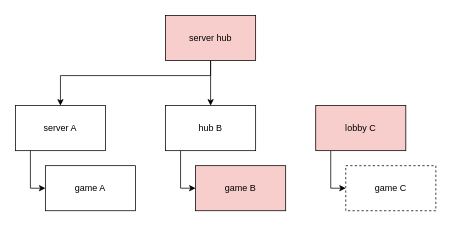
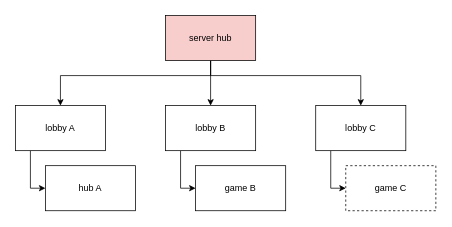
edge "server hub" -> "lobby C": added
node "server A": label "server A" -> "lobby A"
node "hub B": label "hub B" -> "lobby B"
node "lobby C": fillcolor #f8cecc -> #ffffff
node "game A": label "game A" -> "hub A"
node "game B": fillcolor #f8cecc -> #ffffff
